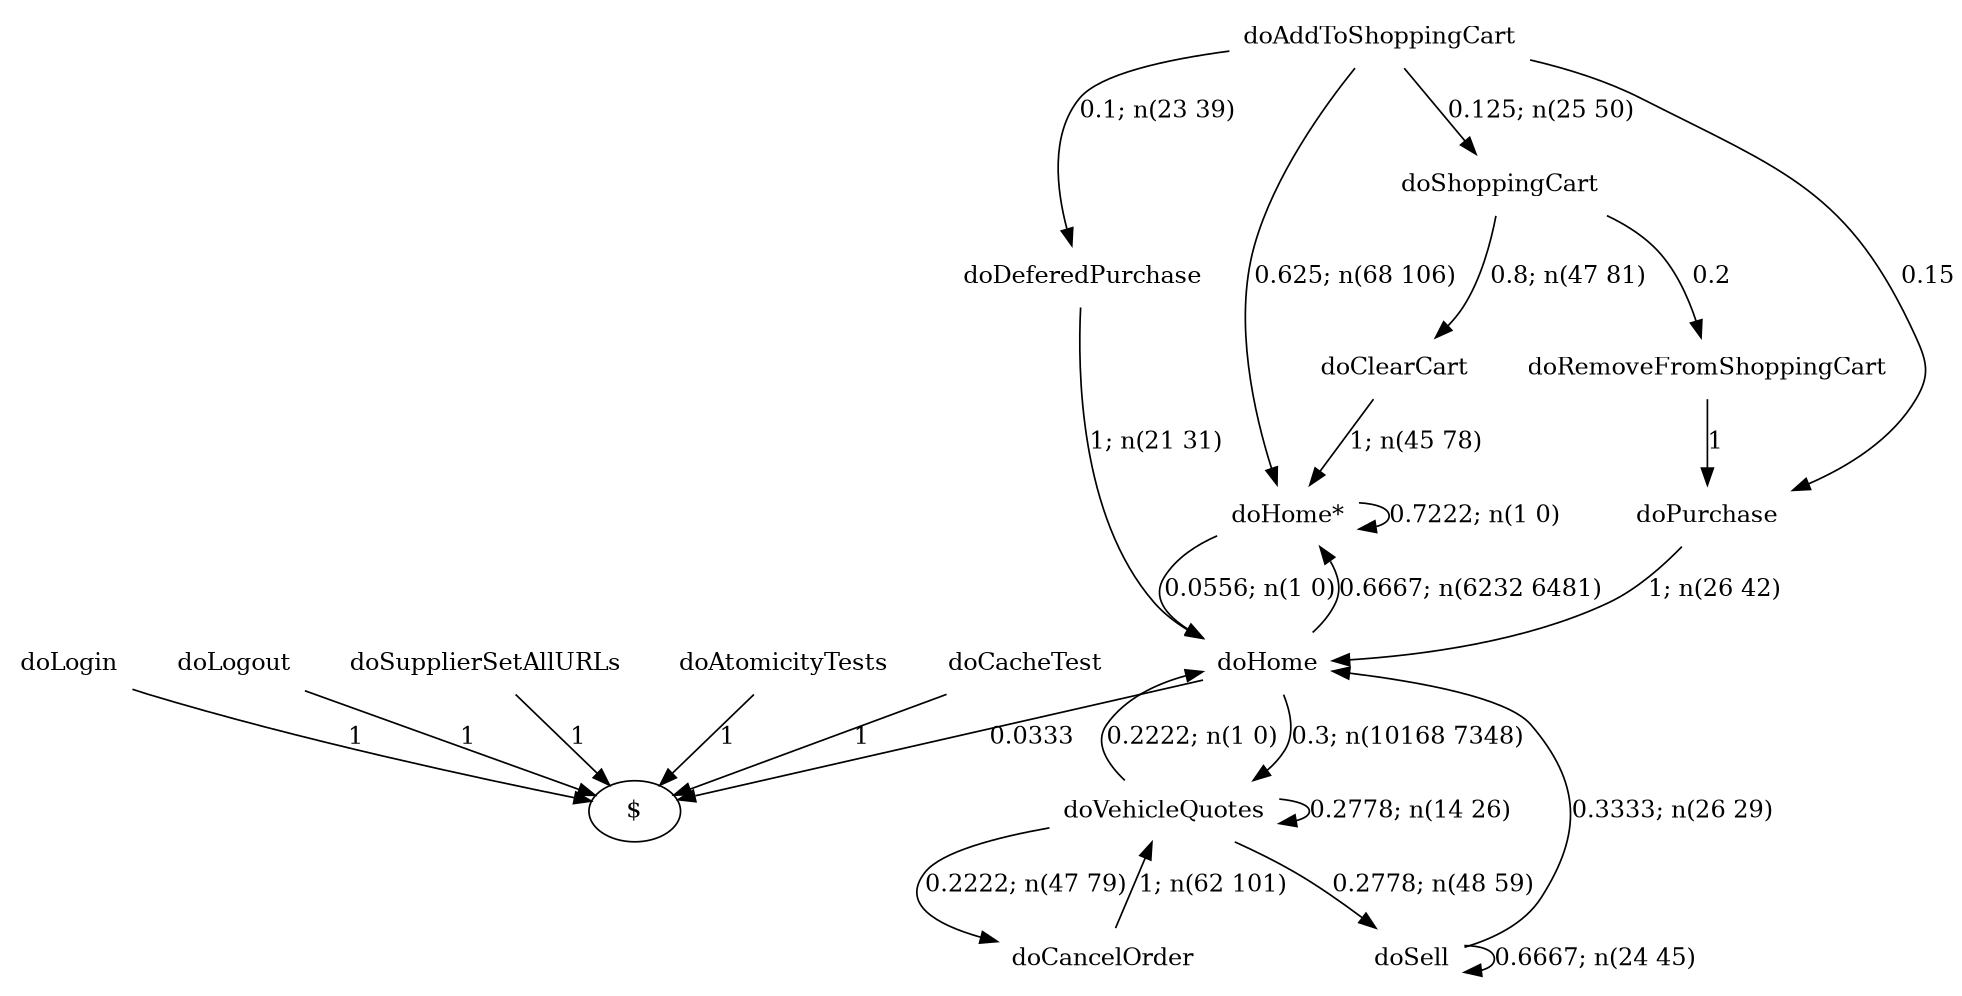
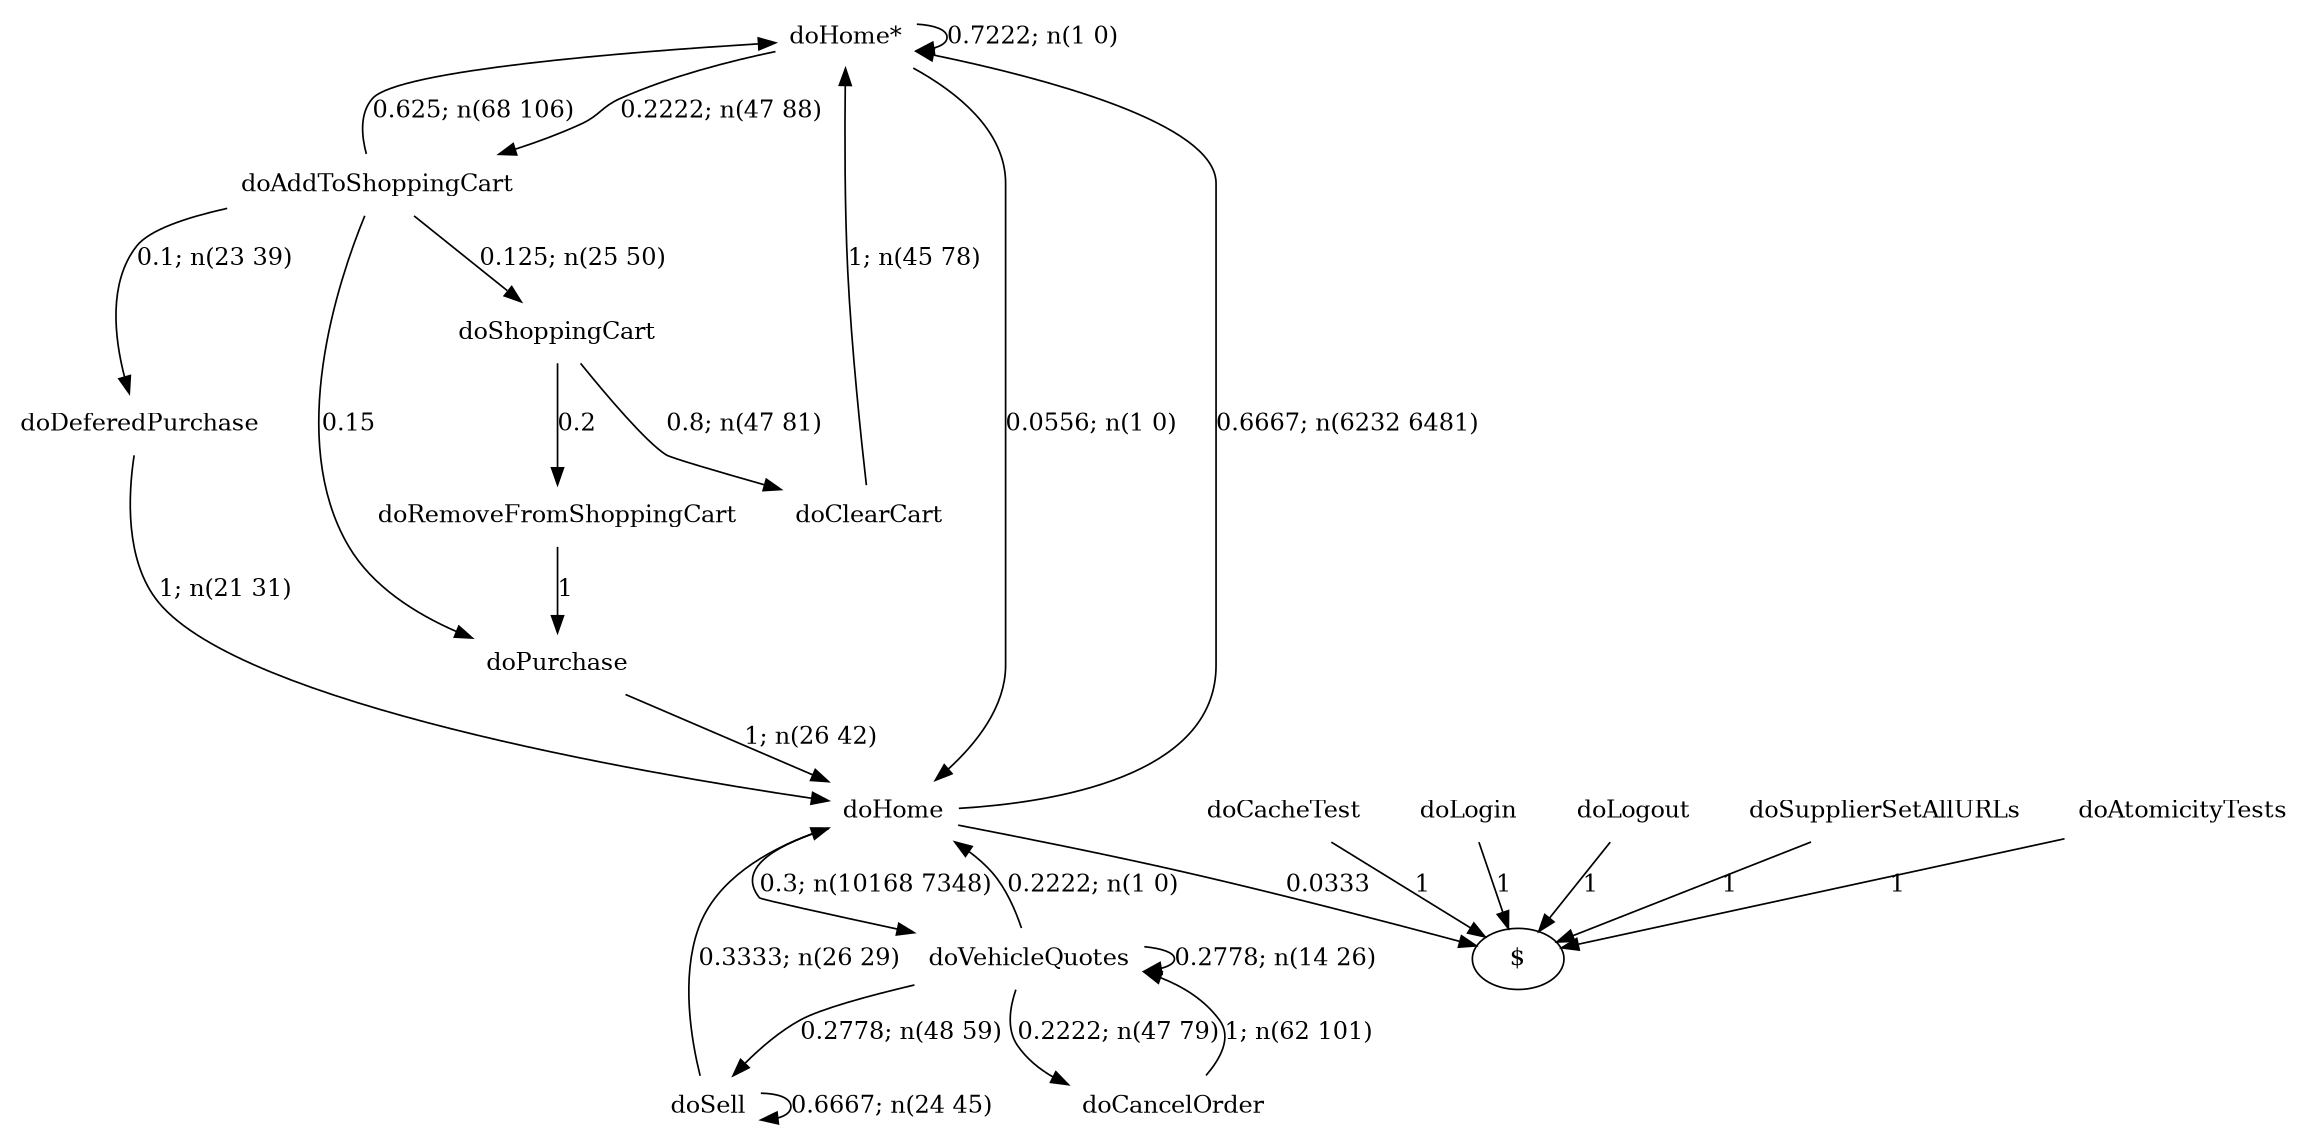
edge "doHome*" -> "doAddToShoppingCart": added, label "0.2222; n(47 88)"
